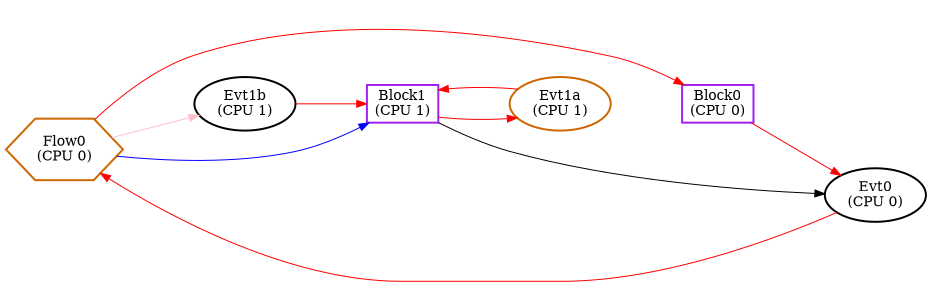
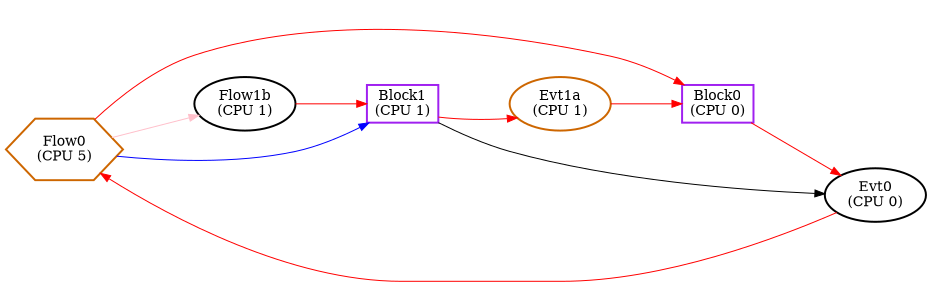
edge "Evt1a (CPU 1)" -> "Block1 (CPU 1)": now "Evt1a (CPU 1)" -> "Block0 (CPU 0)"
node "Evt1b (CPU 1)": label "Evt1b (CPU 1)" -> "Flow1b (CPU 1)"
node "Flow0 (CPU 0)": label "Flow0 (CPU 0)" -> "Flow0 (CPU 5)"
